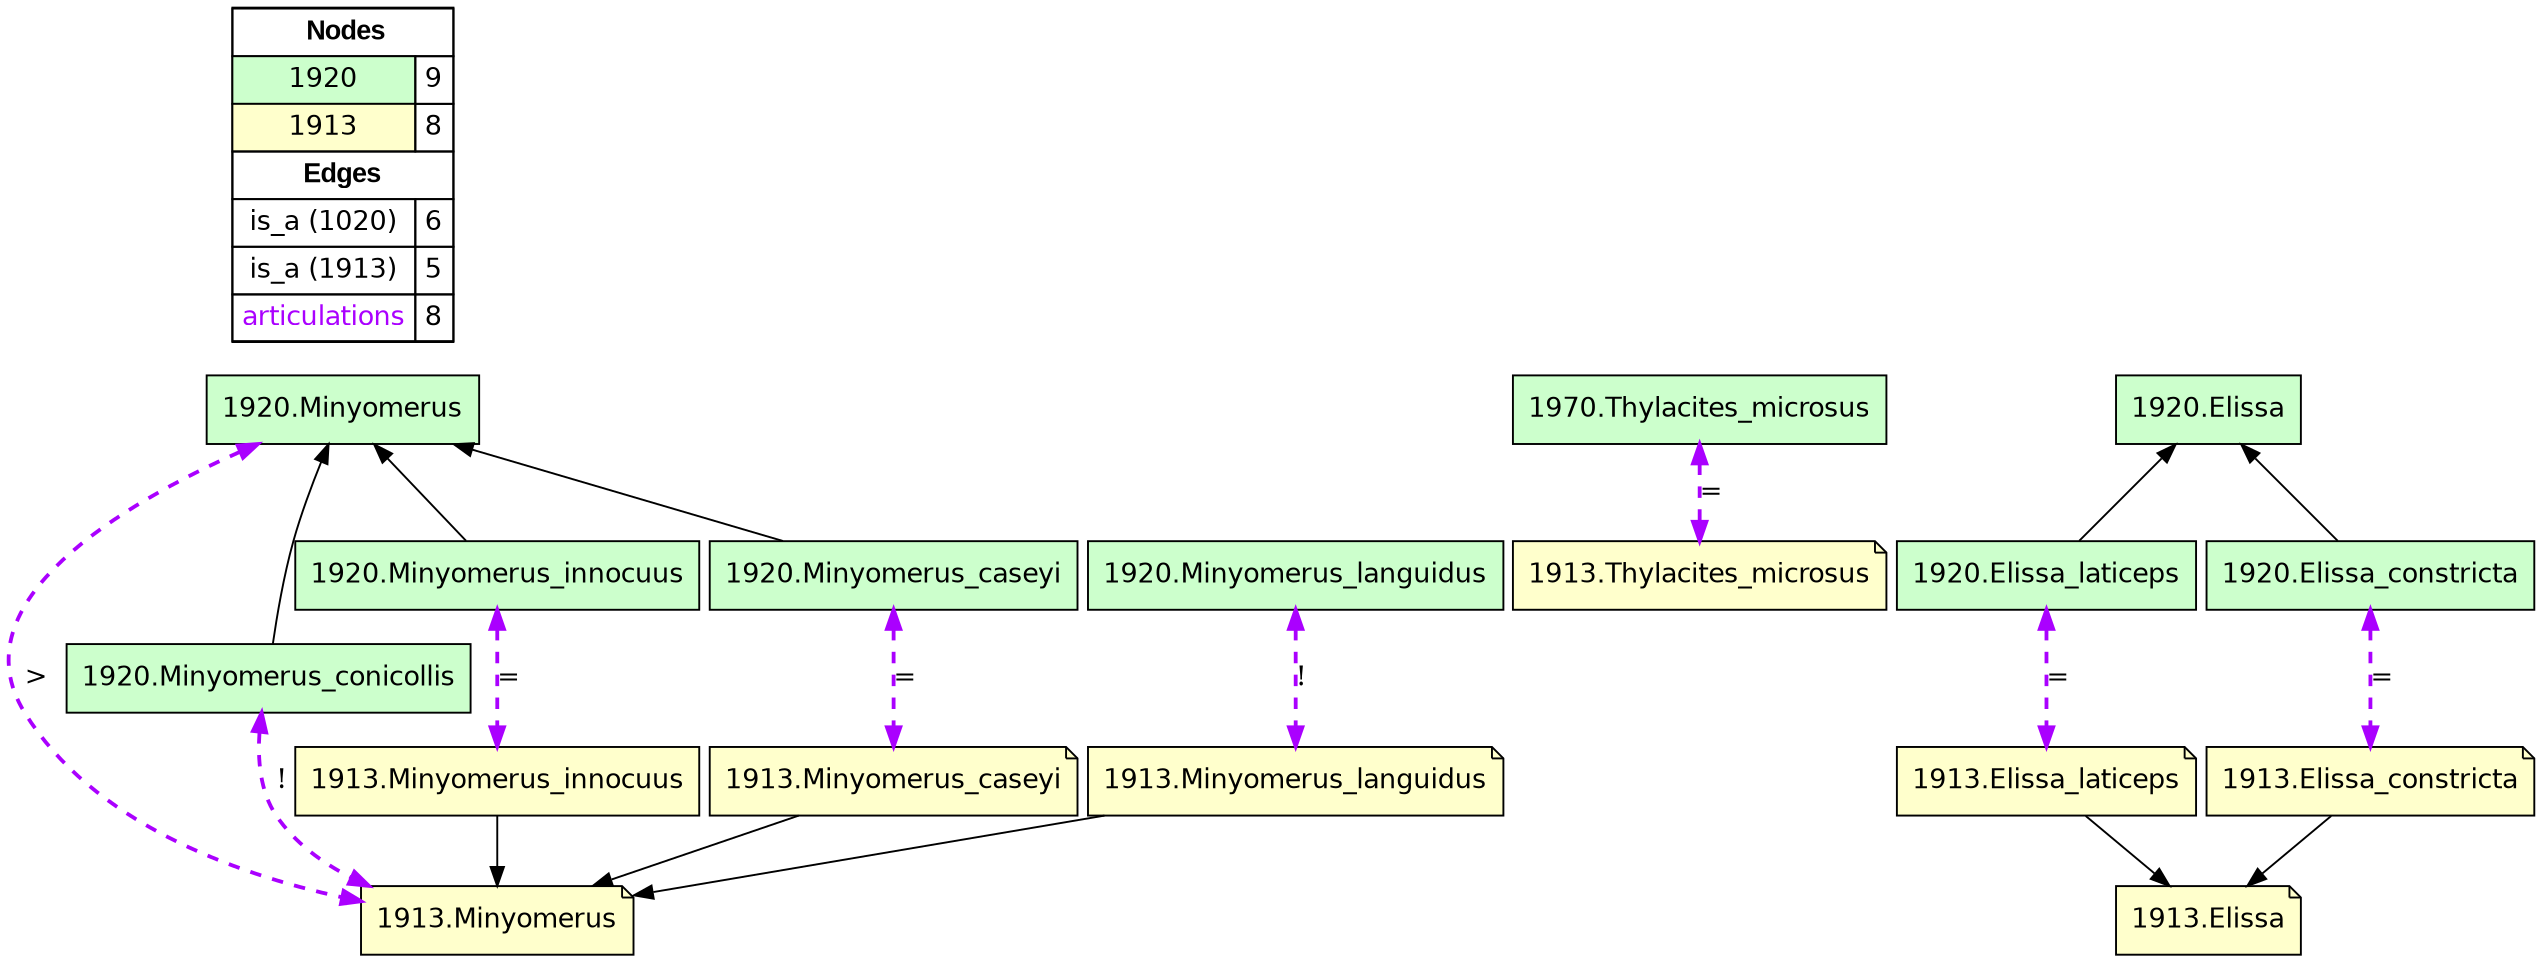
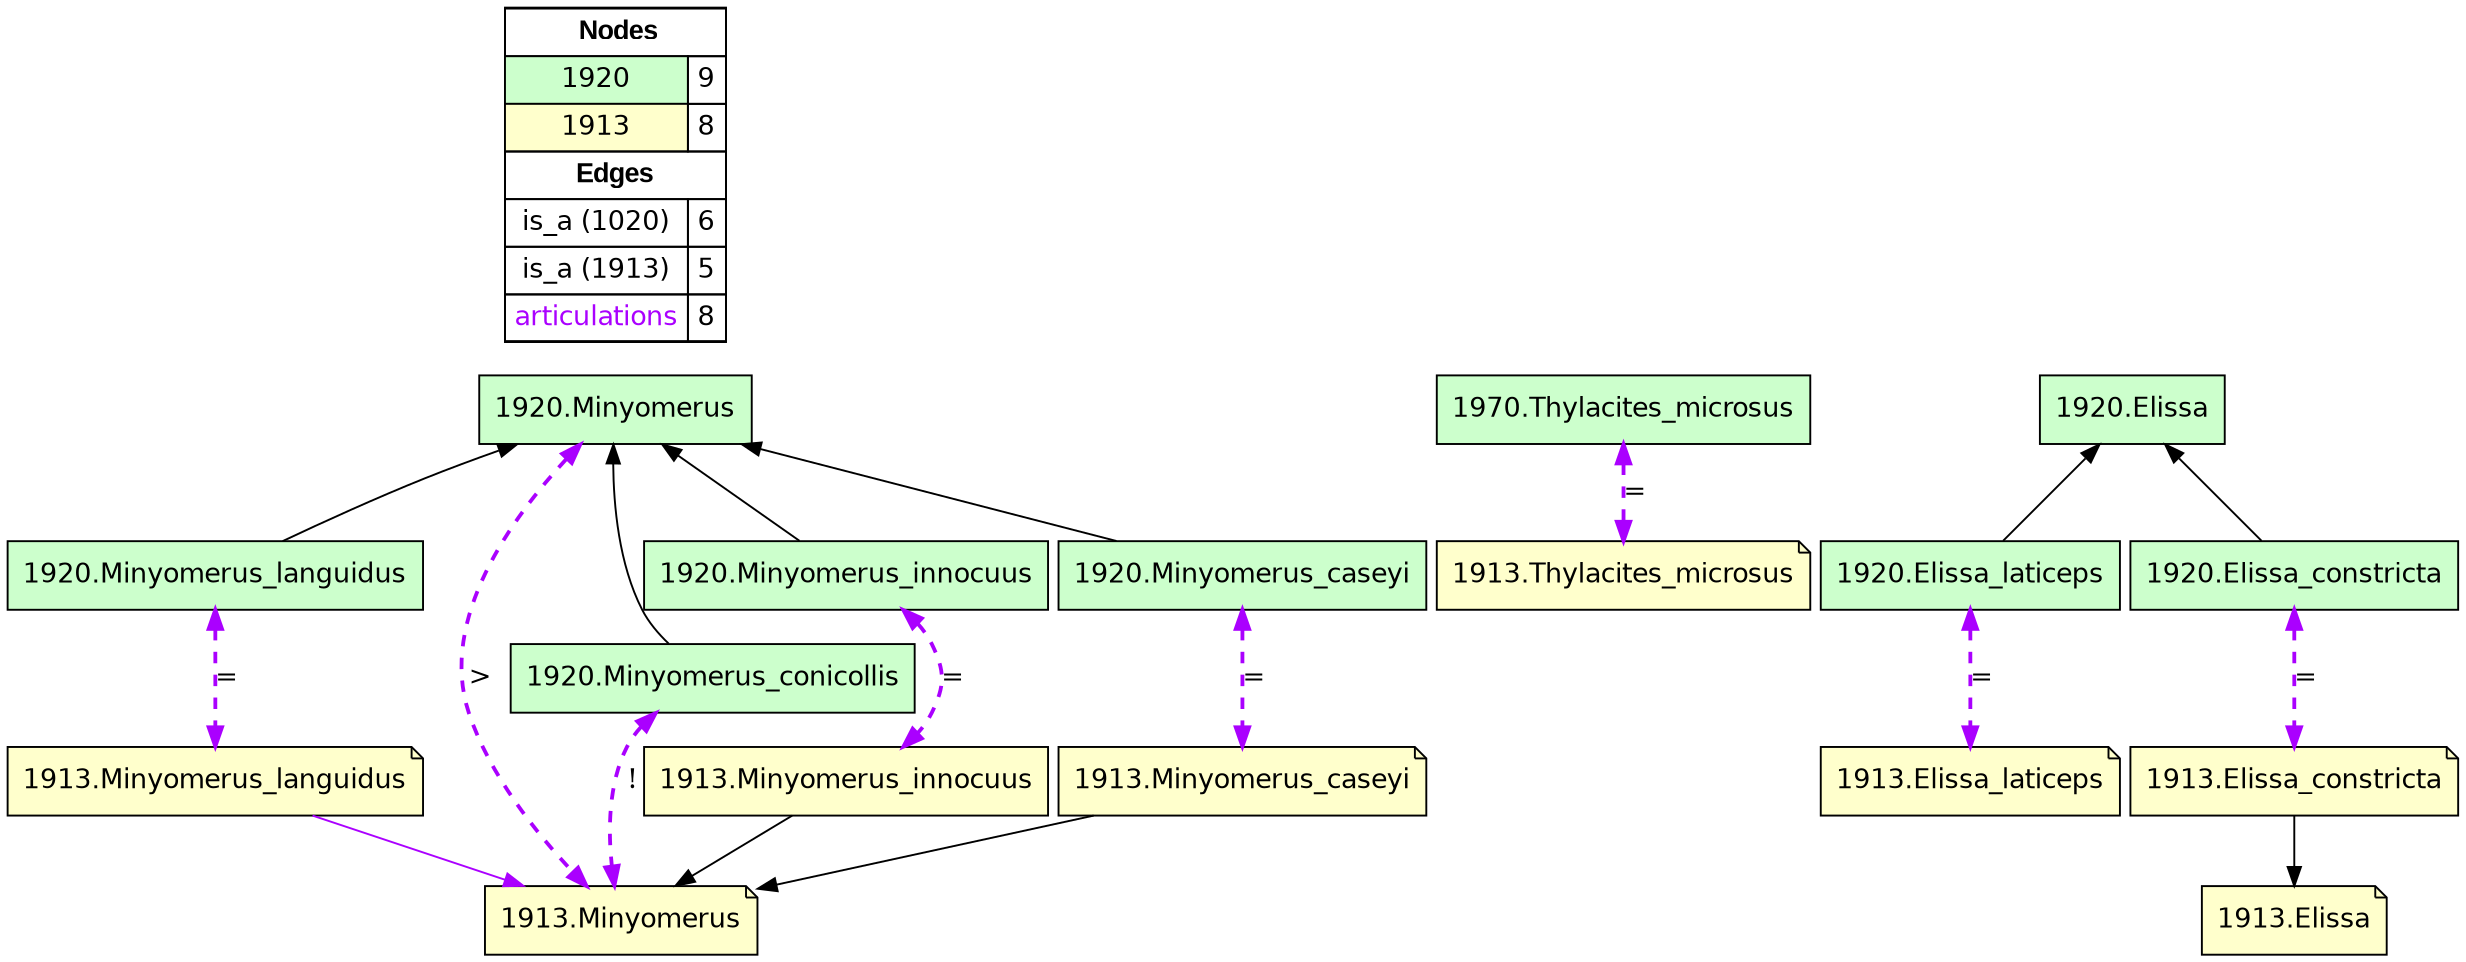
edge "1920.Minyomerus_languidus" -> "1920.Minyomerus": added
edge "1920.Minyomerus_languidus" -- "1913.Minyomerus_languidus": label "!" -> "="
edge "1913.Elissa_laticeps" -> "1913.Elissa": removed
edge "1913.Minyomerus_languidus" -> "1913.Minyomerus": color #000000 -> #aa00ff
